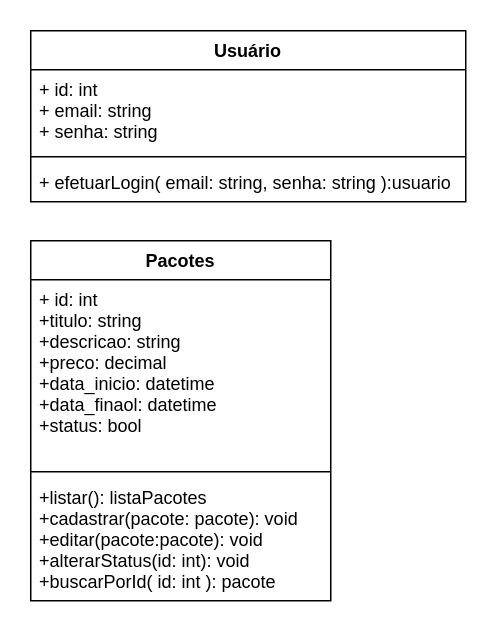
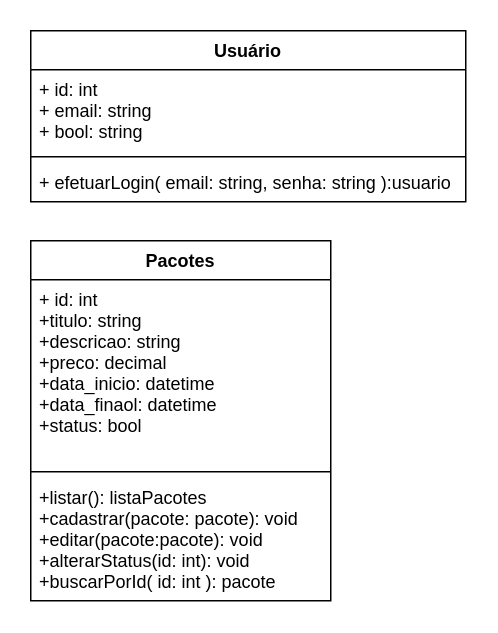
node "+ id: int + email: string + senha: string": label "+ id: int + email: string + senha: string" -> "+ id: int + email: string + bool: string"
